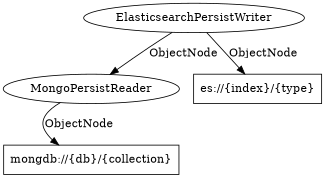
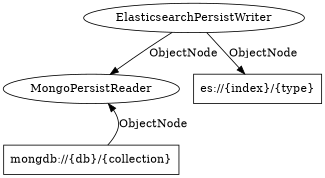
edge "MongoPersistReader" -> "mongdb://{db}/{collection}": reversed
